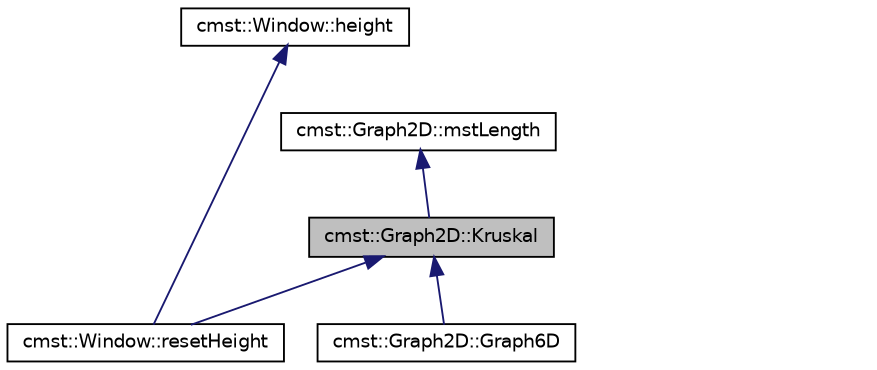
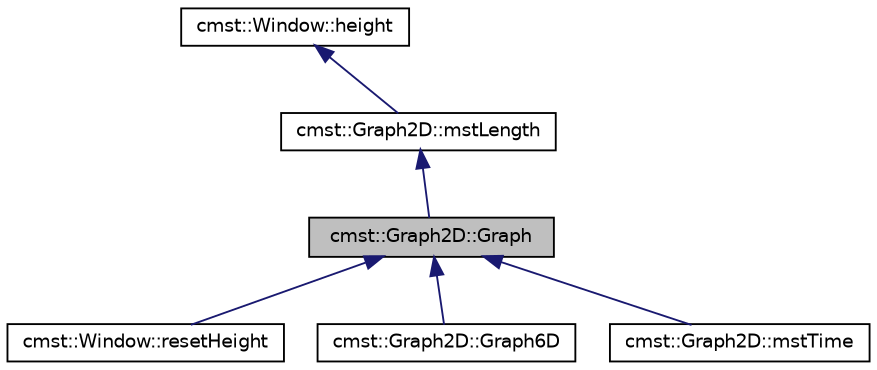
edge "cmst::Window::resetHeight" -> "cmst::Window::height": now "cmst::Graph2D::mstLength" -> "cmst::Window::height"
node "cmst::Graph2D::Kruskal": label "cmst::Graph2D::Kruskal" -> "cmst::Graph2D::Graph"
node "cmst::Graph2D::mstTime": added
